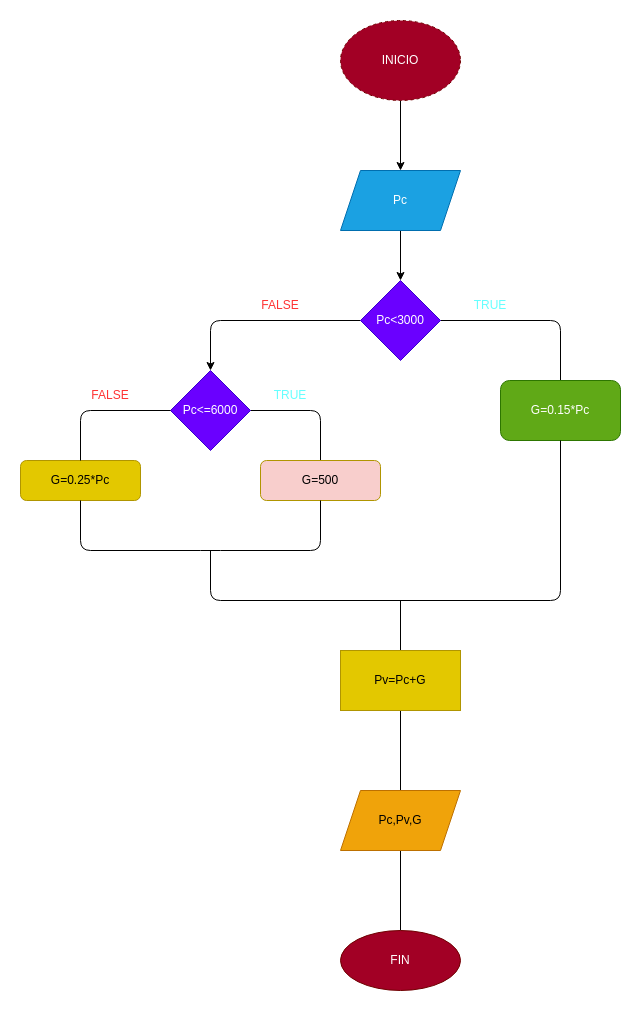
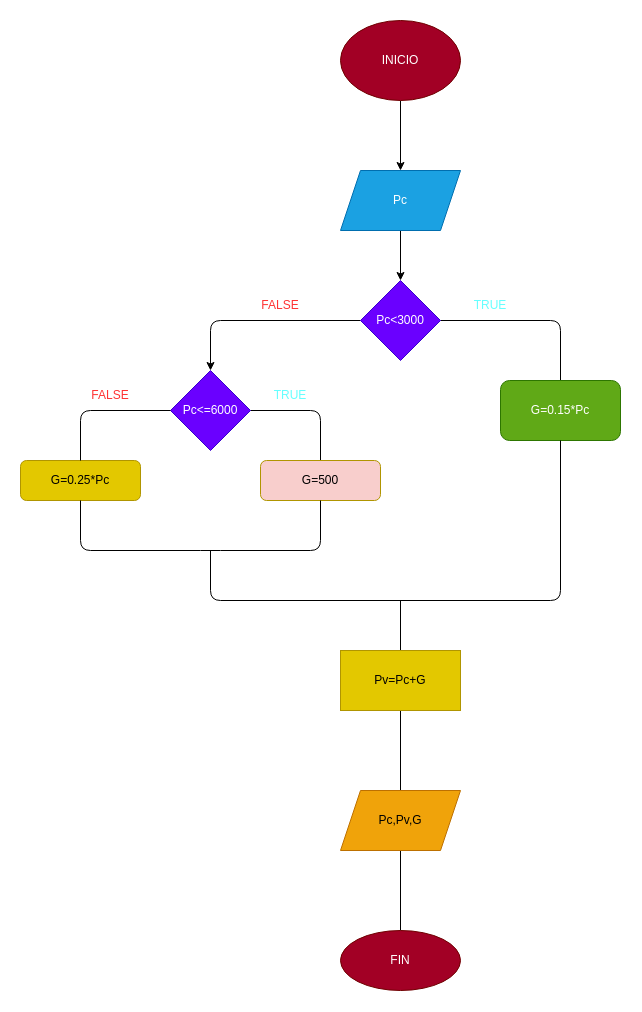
node "INICIO": style dashed -> solid
